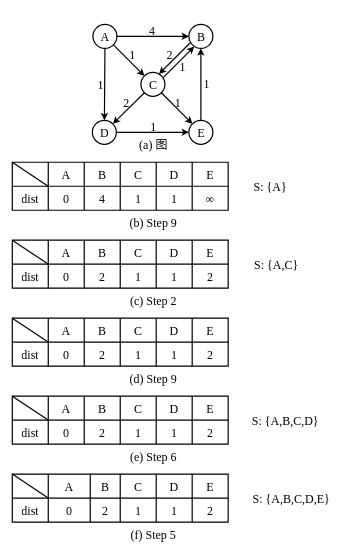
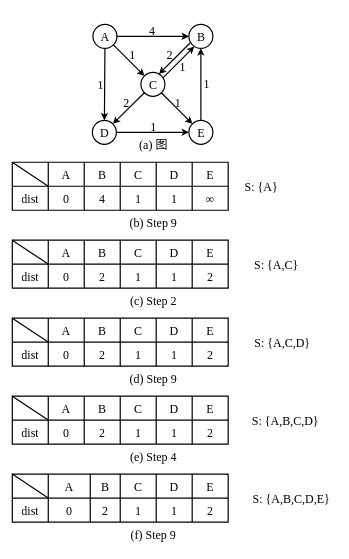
node "S: {A}": moved (270, 186) -> (261, 186)
node "S: {A,C,D}": added
node "(e) Step 6": label "(e) Step 6" -> "(e) Step 4"
node "(f) Step 5": label "(f) Step 5" -> "(f) Step 9"
